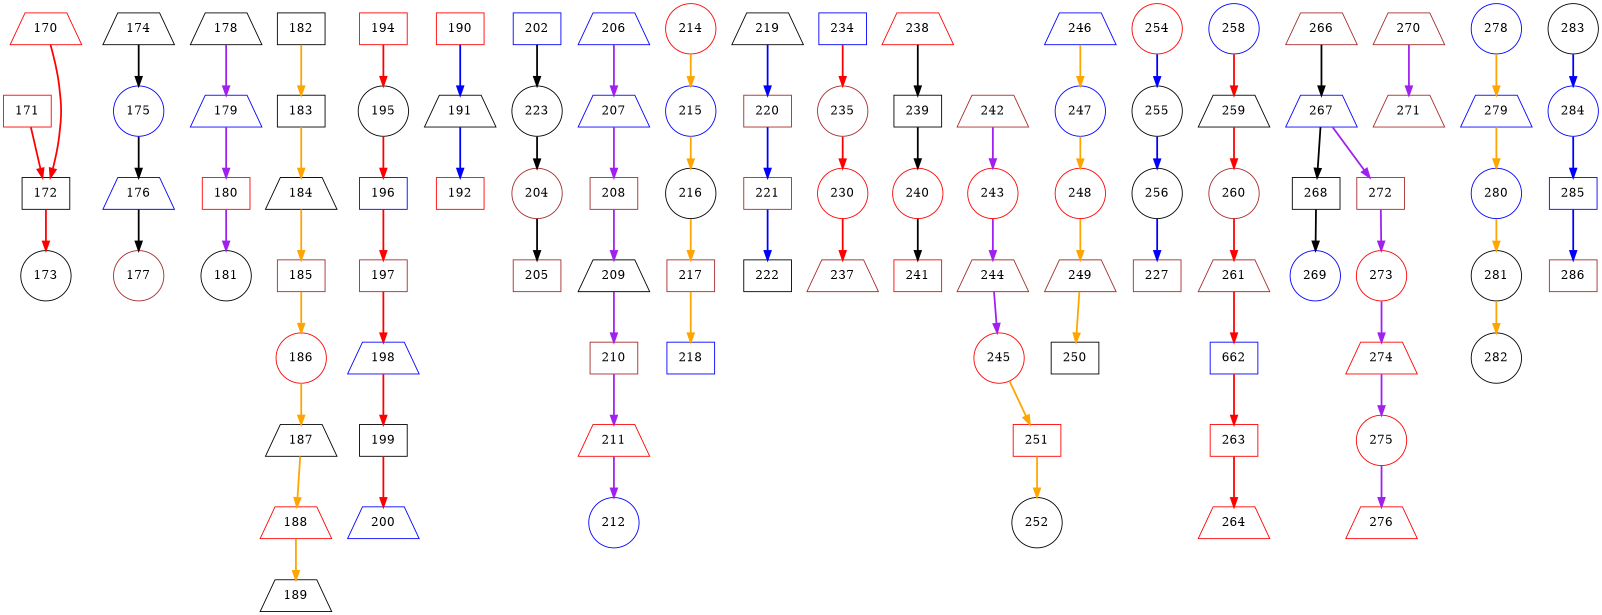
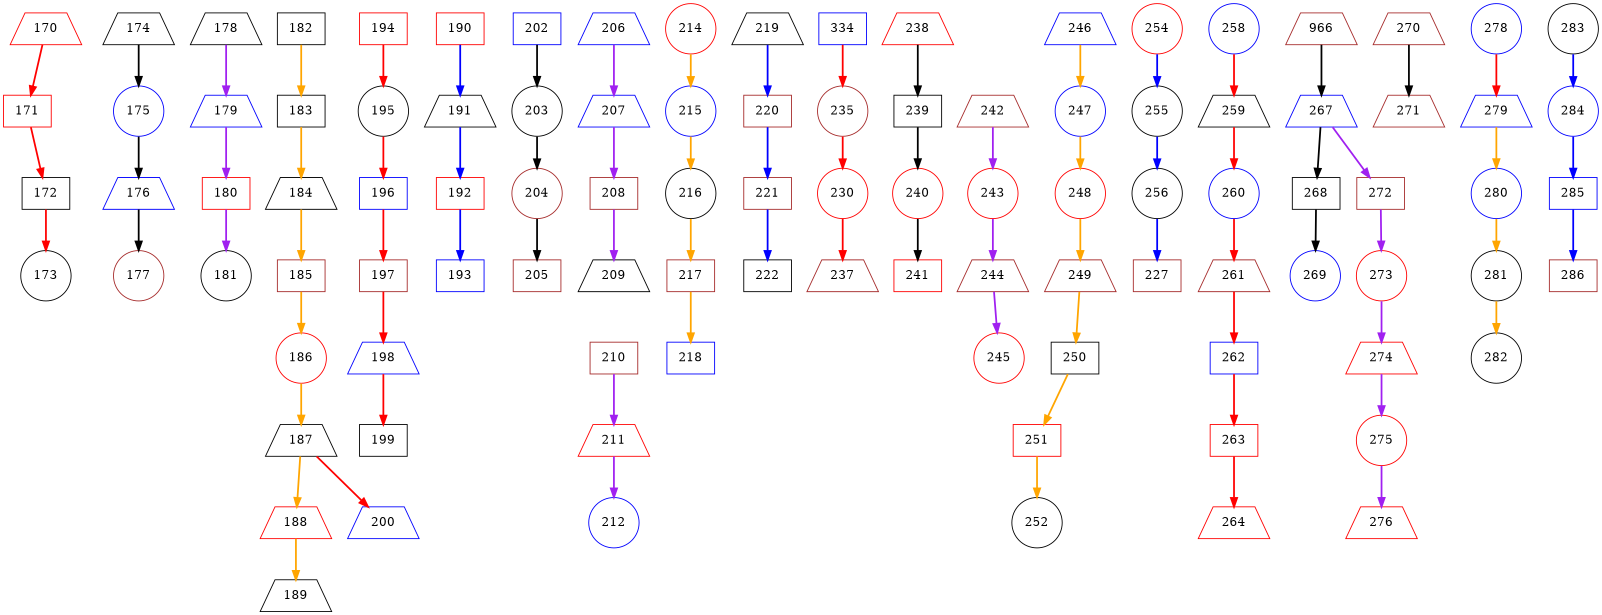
node "234": label "234" -> "334"
node "266": label "266" -> "966"
edge "270" -> "271": color purple -> black
edge "278" -> "279": color orange -> red
edge "170" -> "172": now "170" -> "171"
node "223": label "223" -> "203"
node "260": color brown -> blue
node "193": added
edge "209" -> "210": removed
node "662": label "662" -> "262"
edge "245" -> "251": now "250" -> "251"
edge "199" -> "200": now "187" -> "200"
